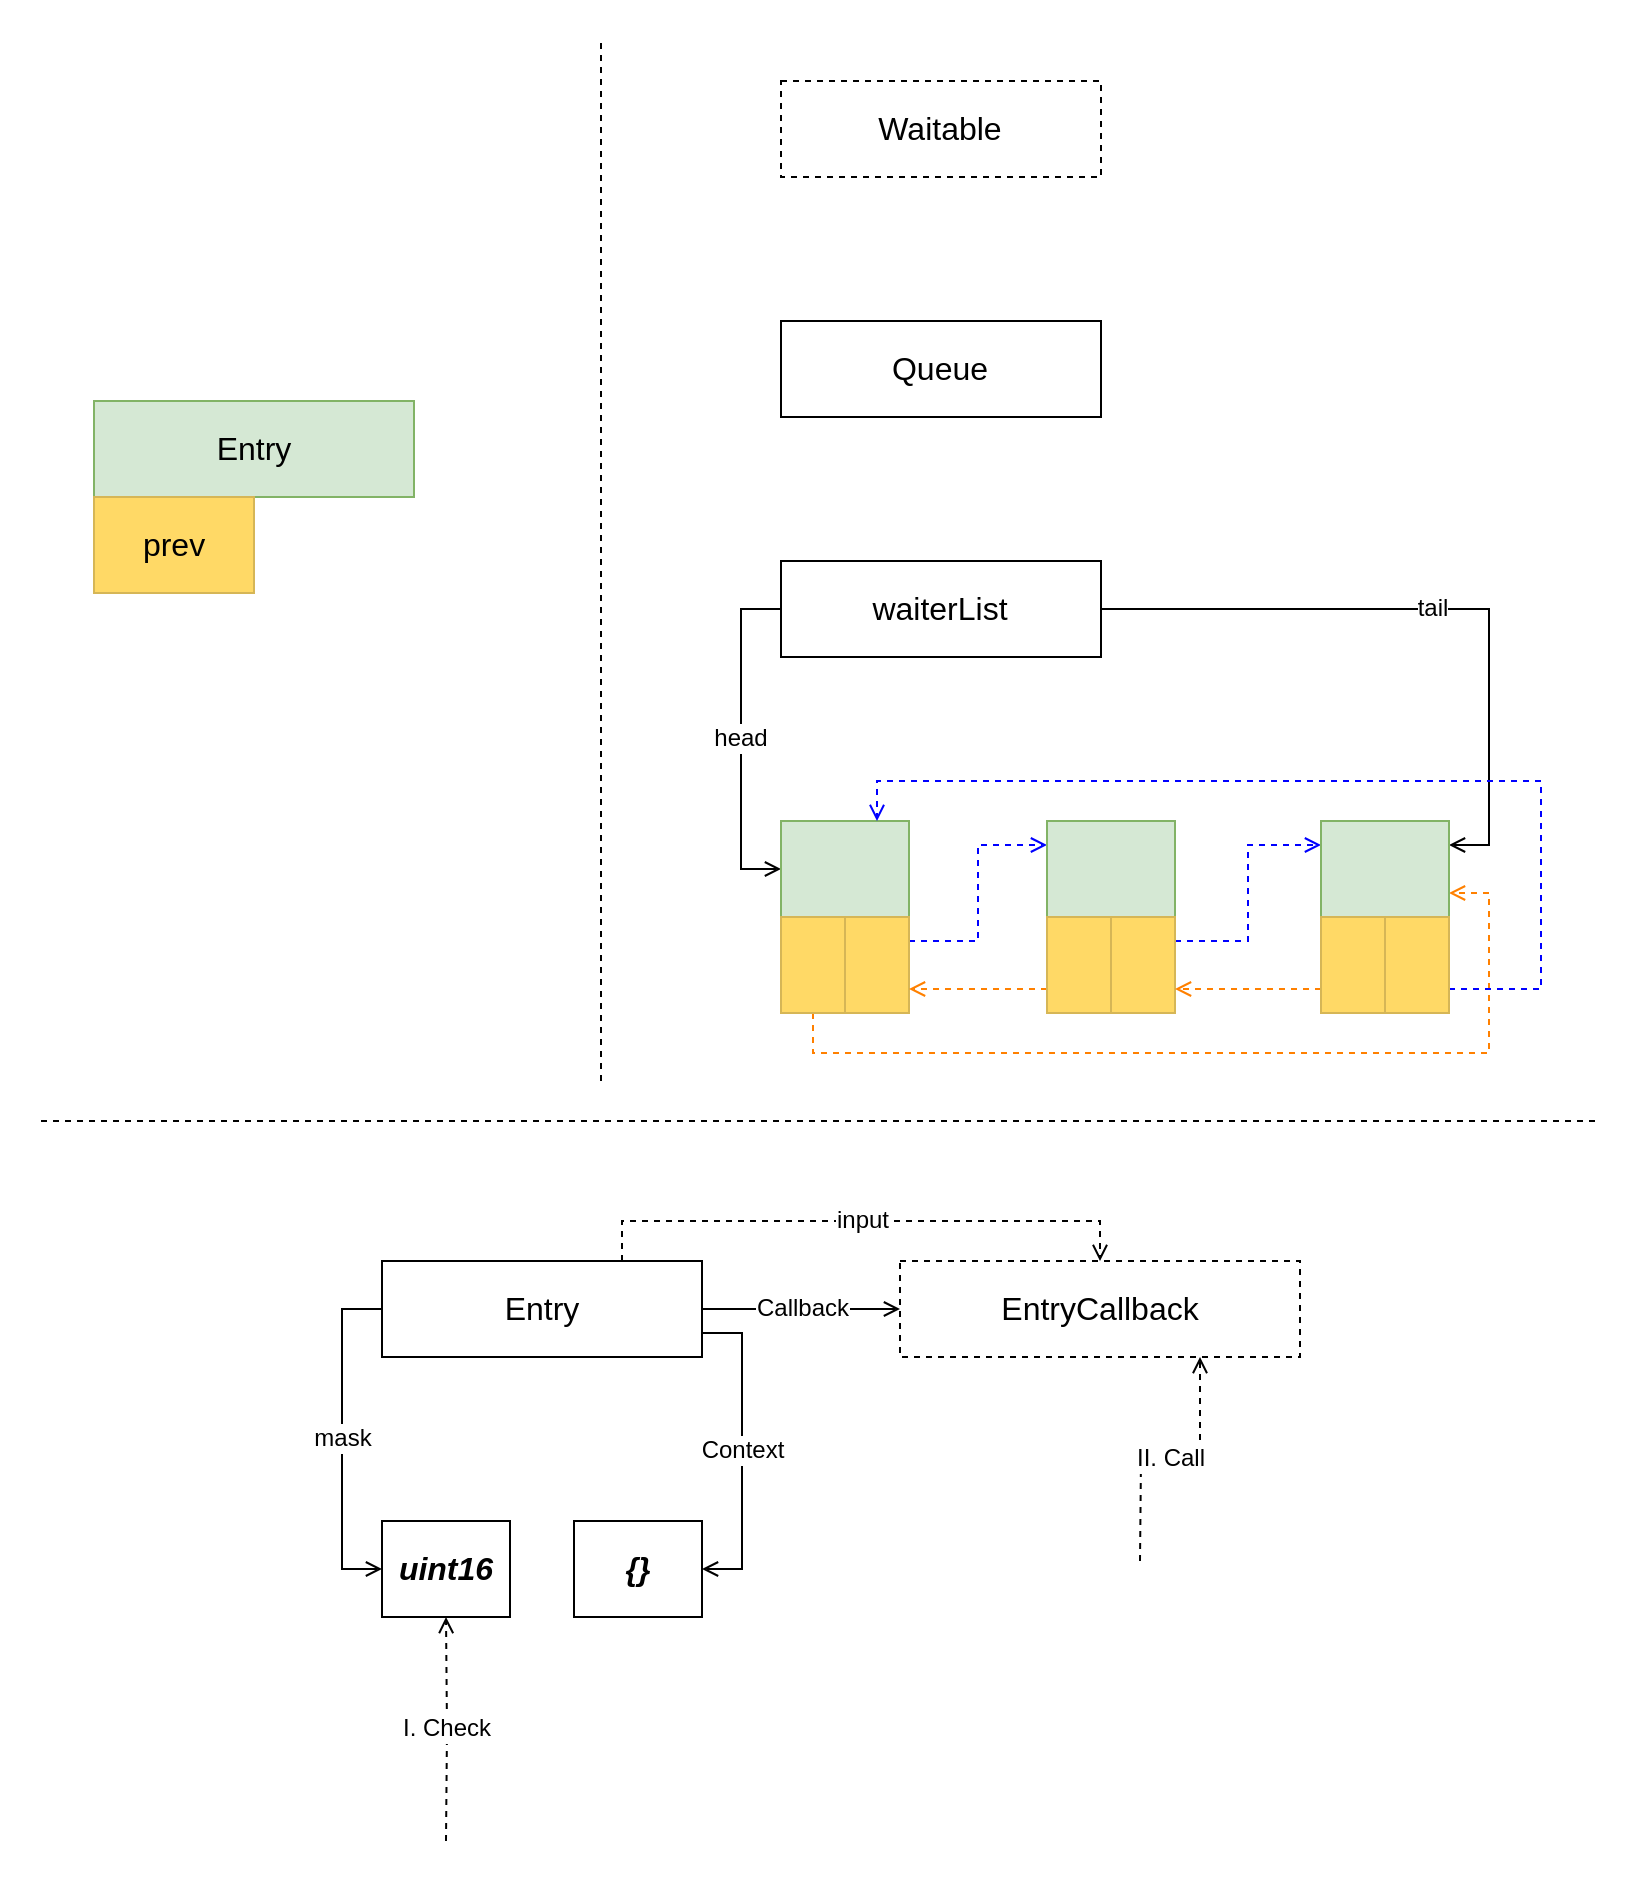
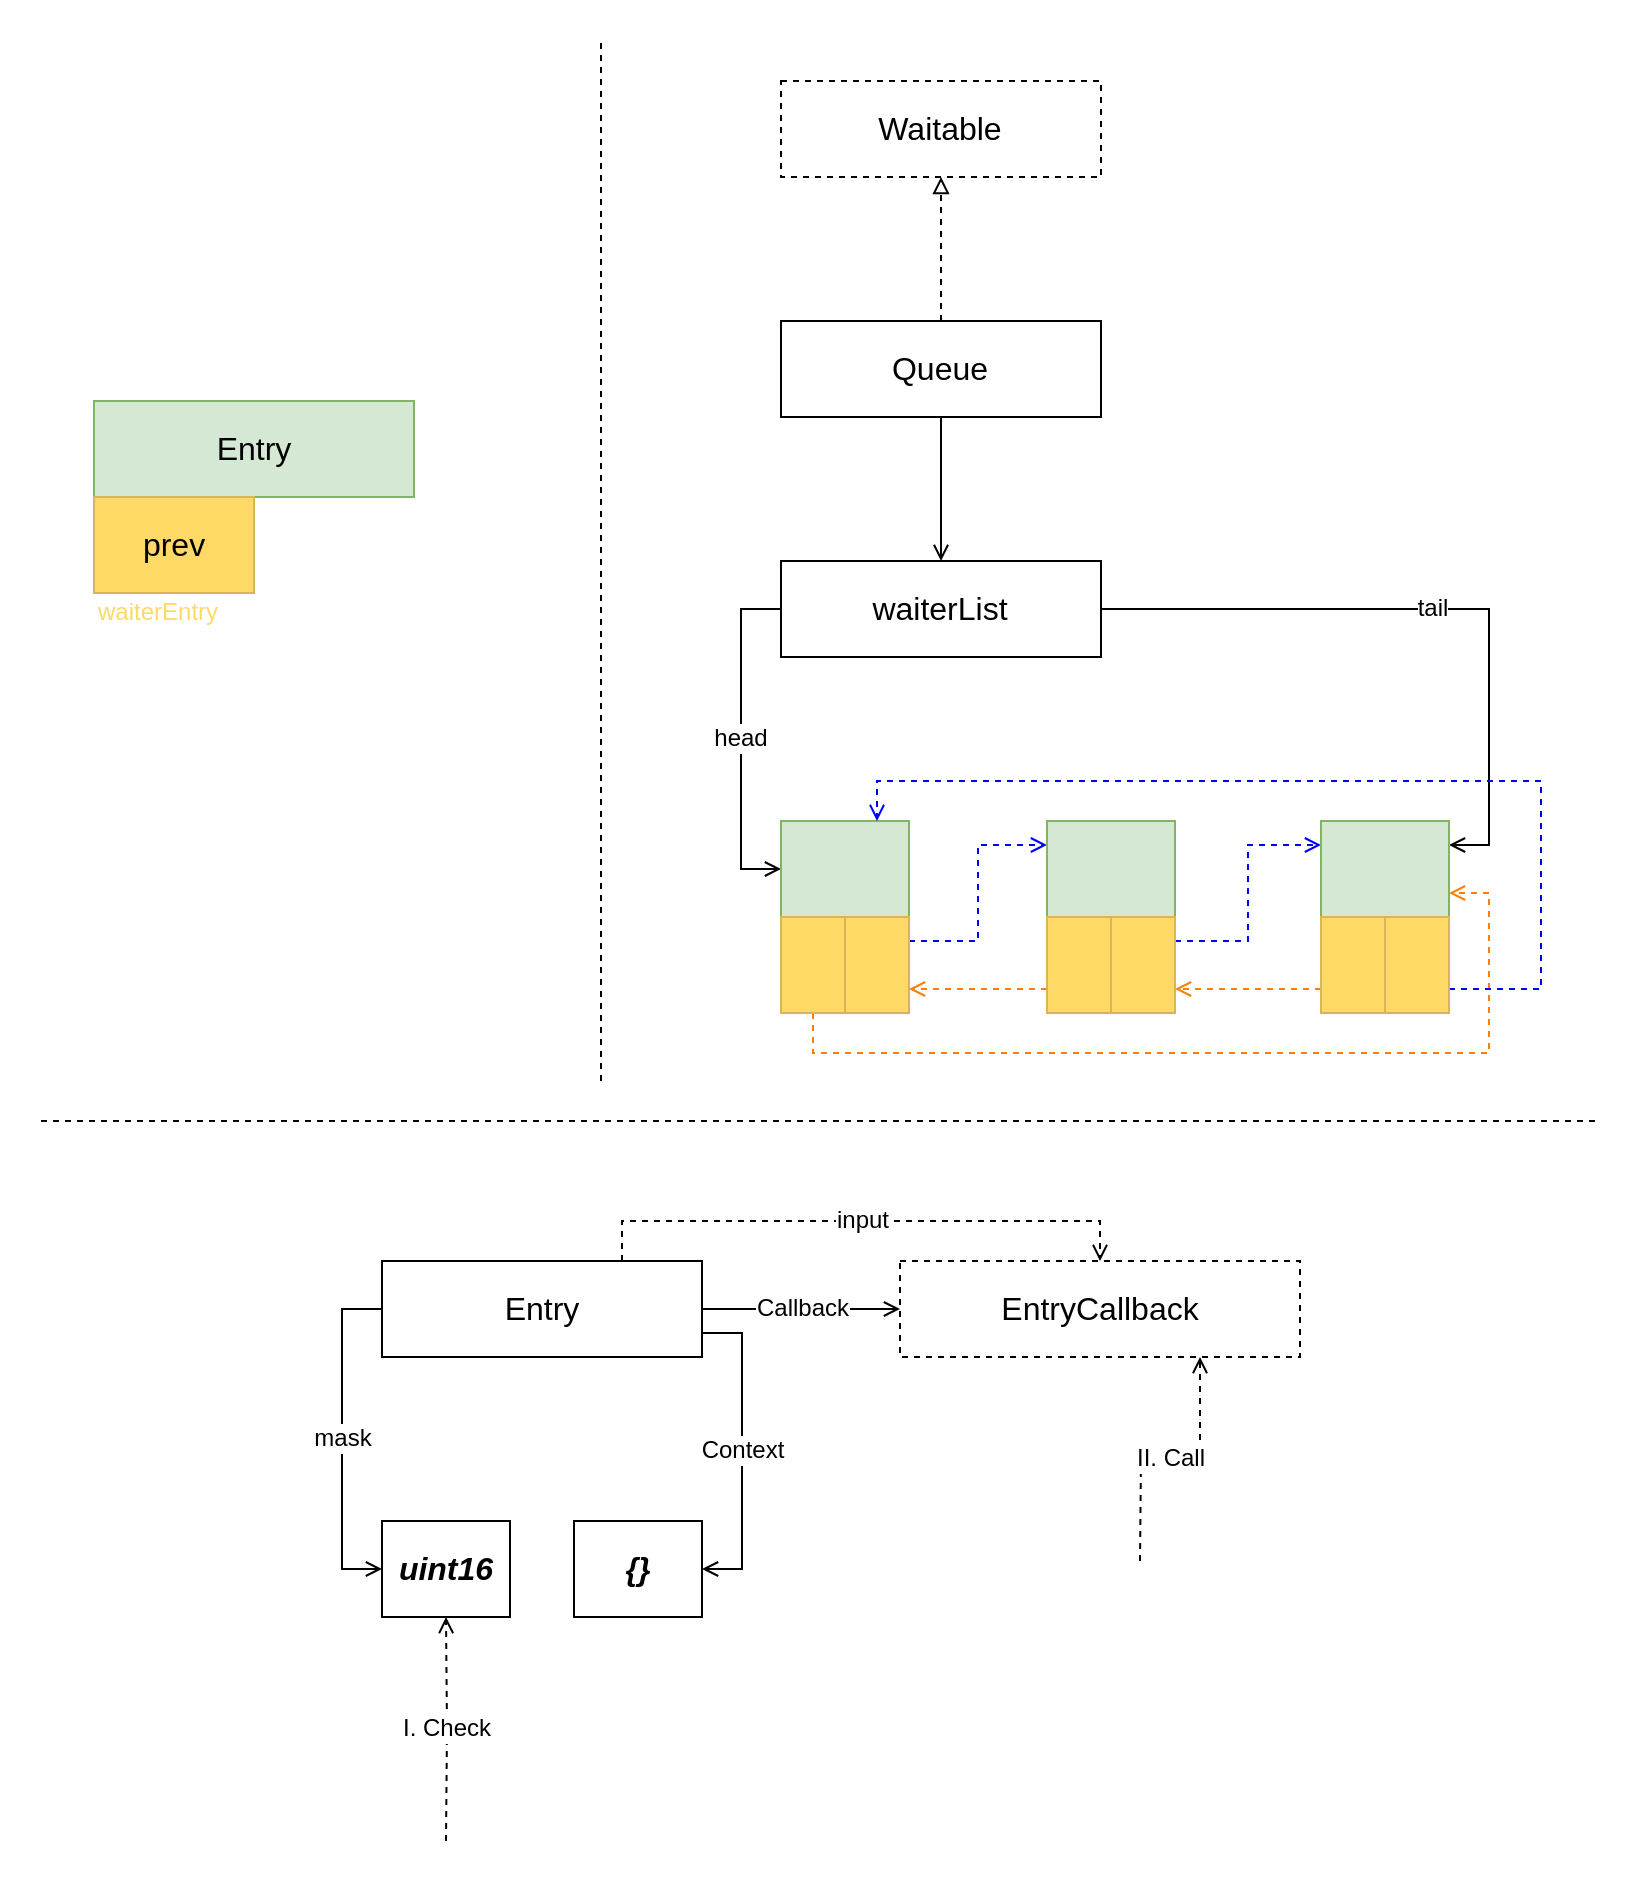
edge "Queue" -> "Waitable": added
edge "Queue" -> "waiterList": added
node "waiterEntry": added
